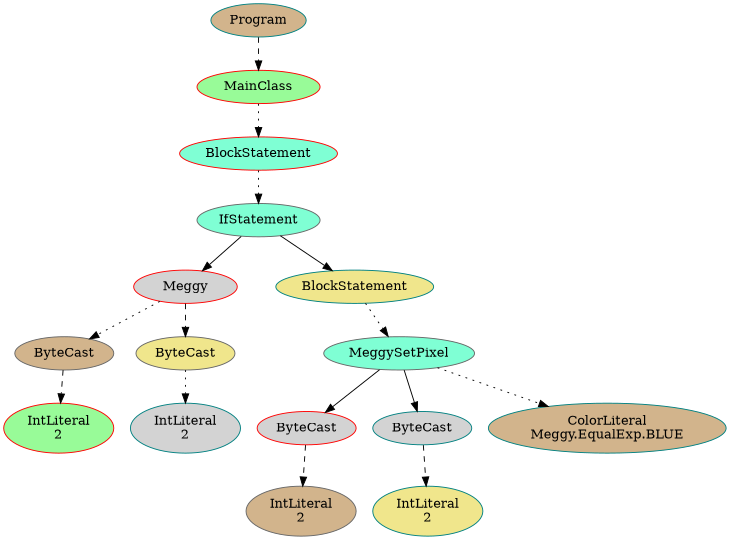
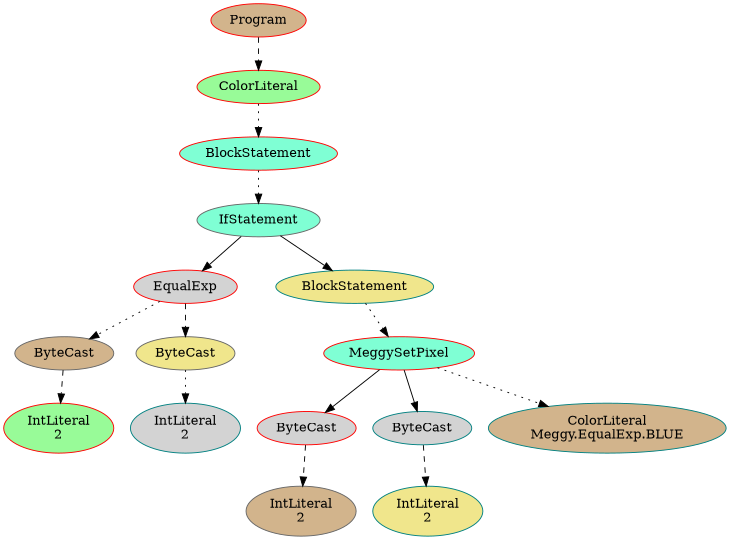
node "Program": color teal -> red
node "MainClass": label "MainClass" -> "ColorLiteral"
node "Meggy": label "Meggy" -> "EqualExp"
node "MeggySetPixel": color gray40 -> red
